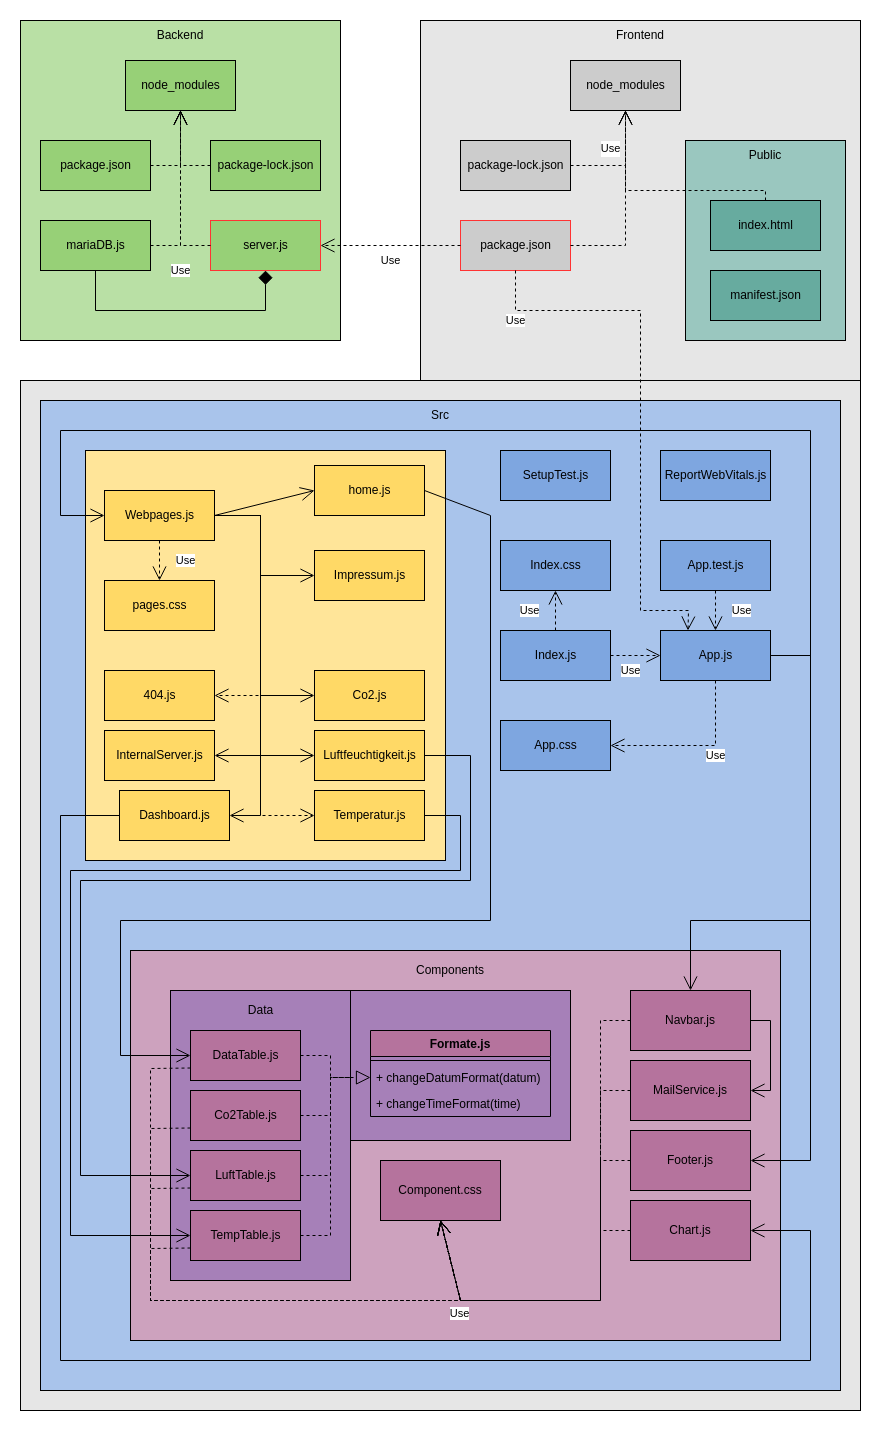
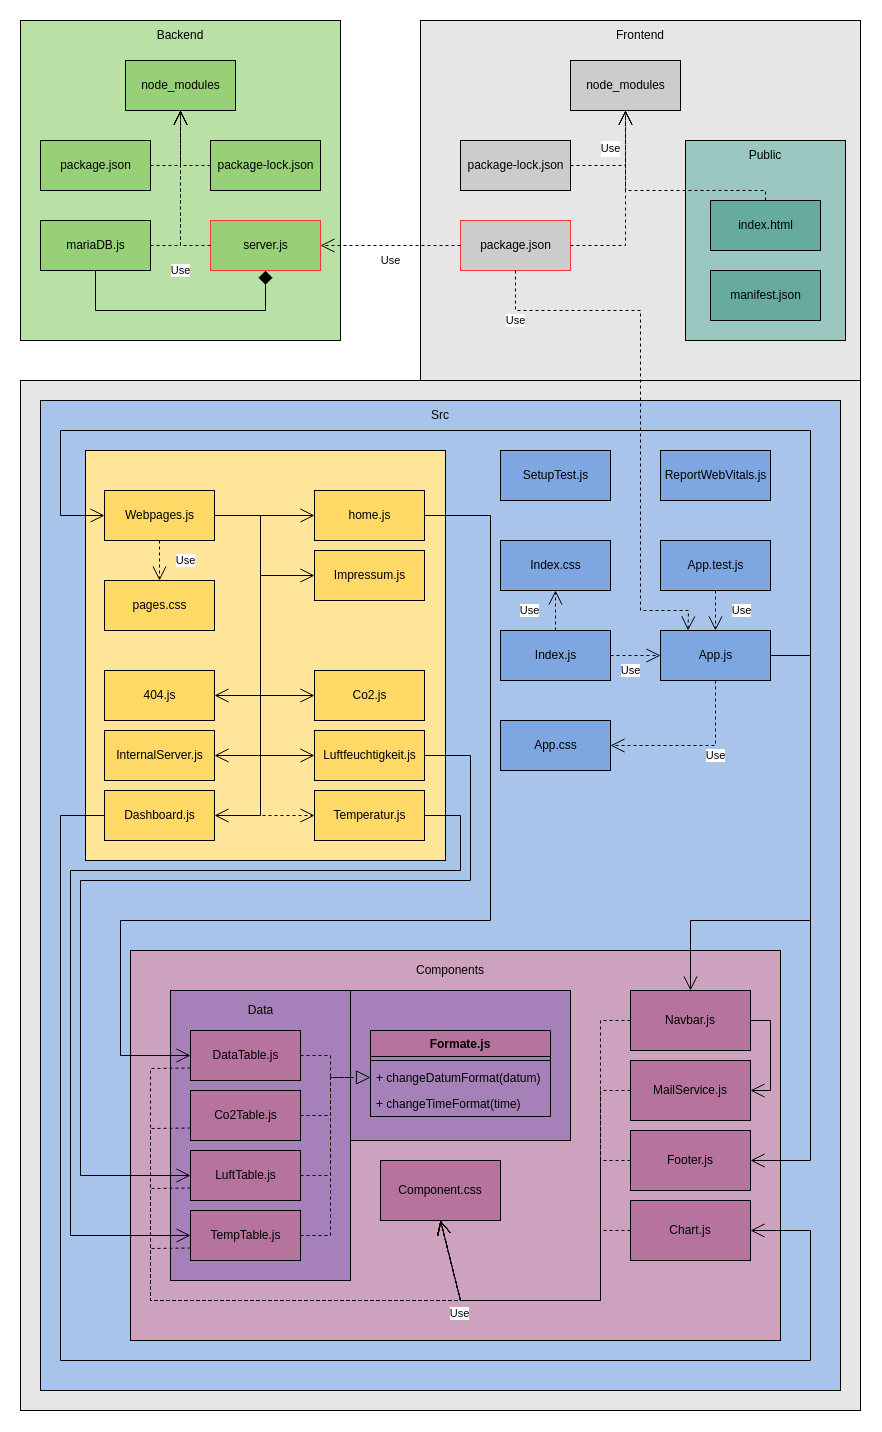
node "home.js": moved (370, 491) -> (370, 516)
edge "Webpages.js" -> "404.js": style dashed -> solid
node "Dashboard.js": moved (175, 816) -> (160, 816)
